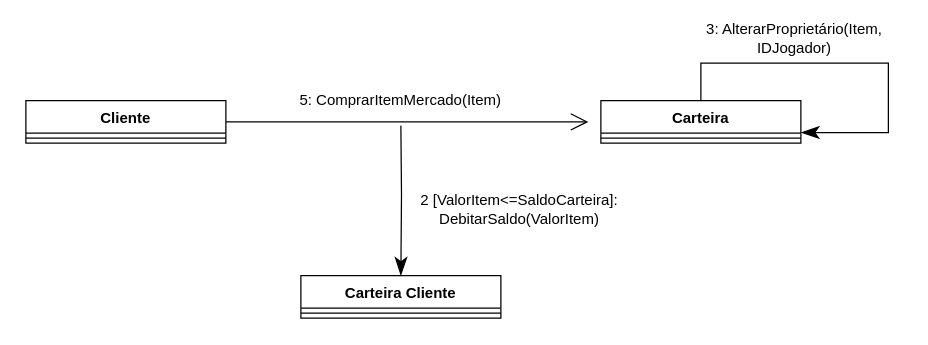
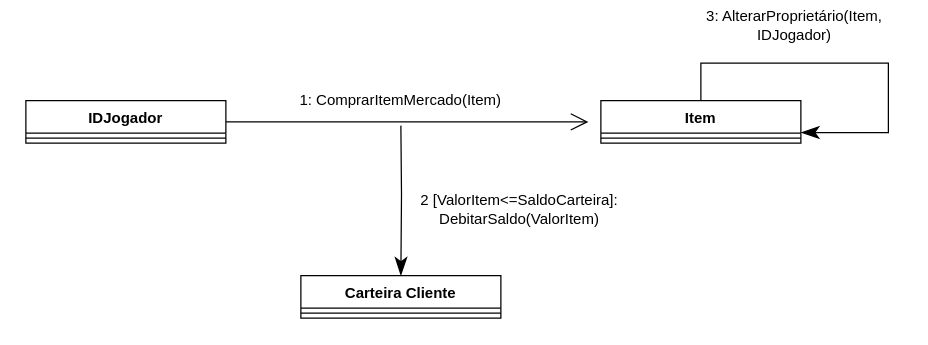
node "3: AlterarProprietário(Item, IDJogador)": moved (794, 38) -> (794, 26)
node "5: ComprarItemMercado(Item)": label "5: ComprarItemMercado(Item)" -> "1: ComprarItemMercado(Item)"
node "Cliente": label "Cliente" -> "IDJogador"
node "Carteira": label "Carteira" -> "Item"
